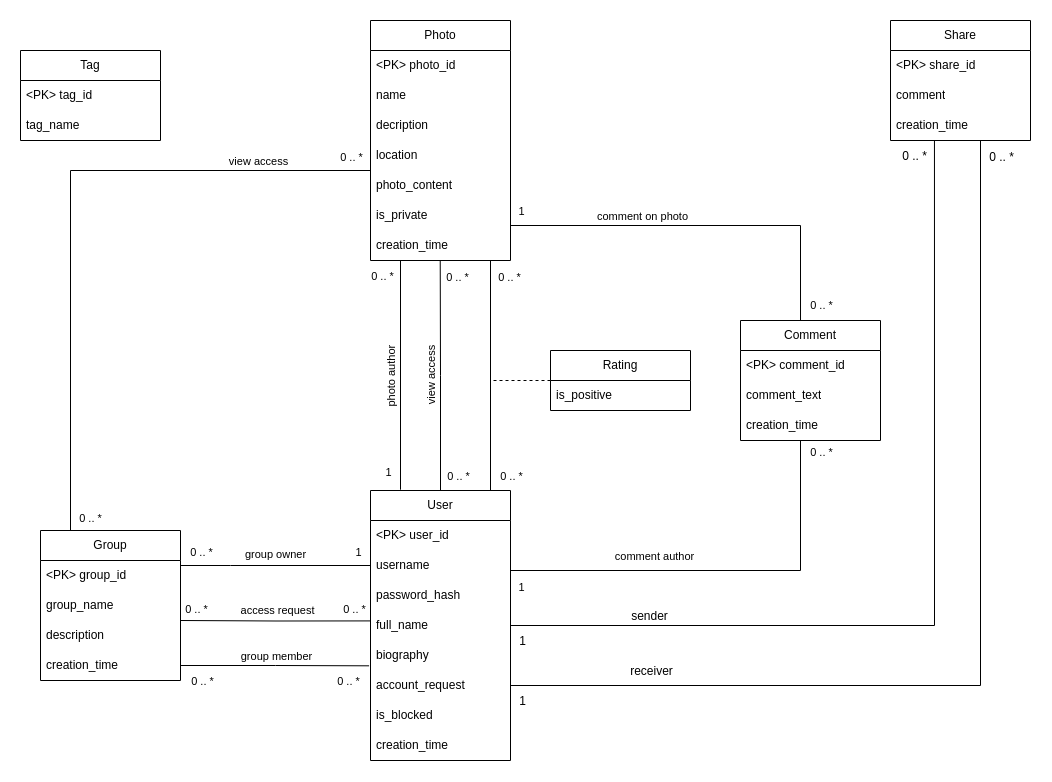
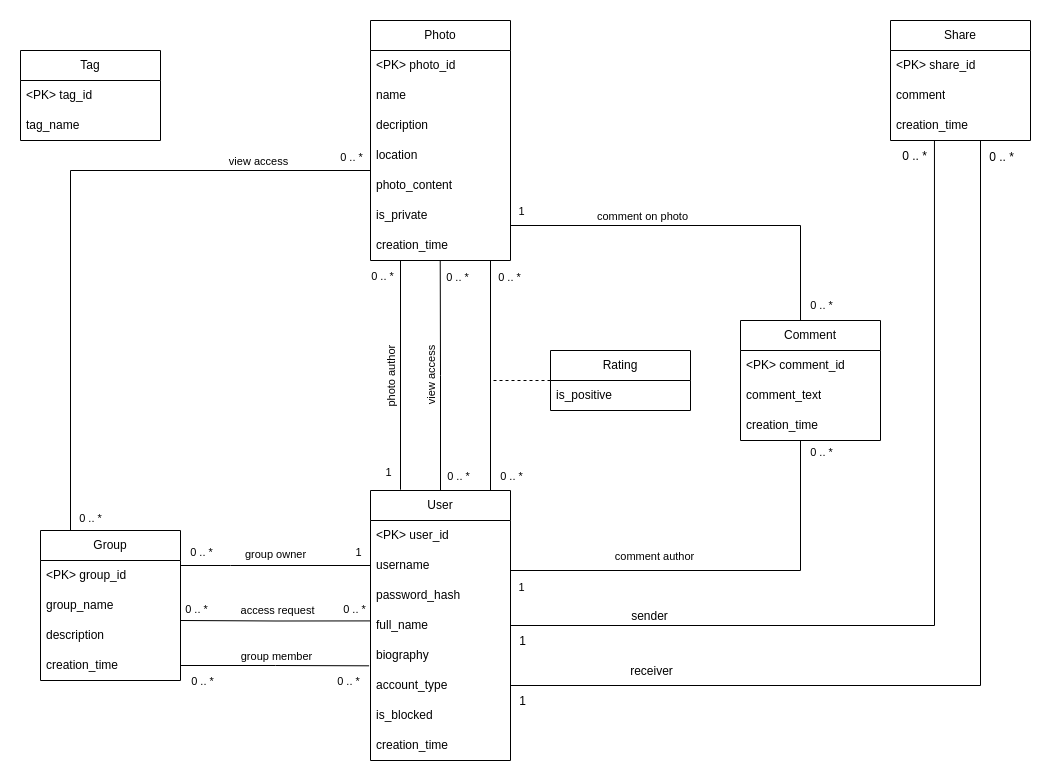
node "account_request": label "account_request" -> "account_type"
